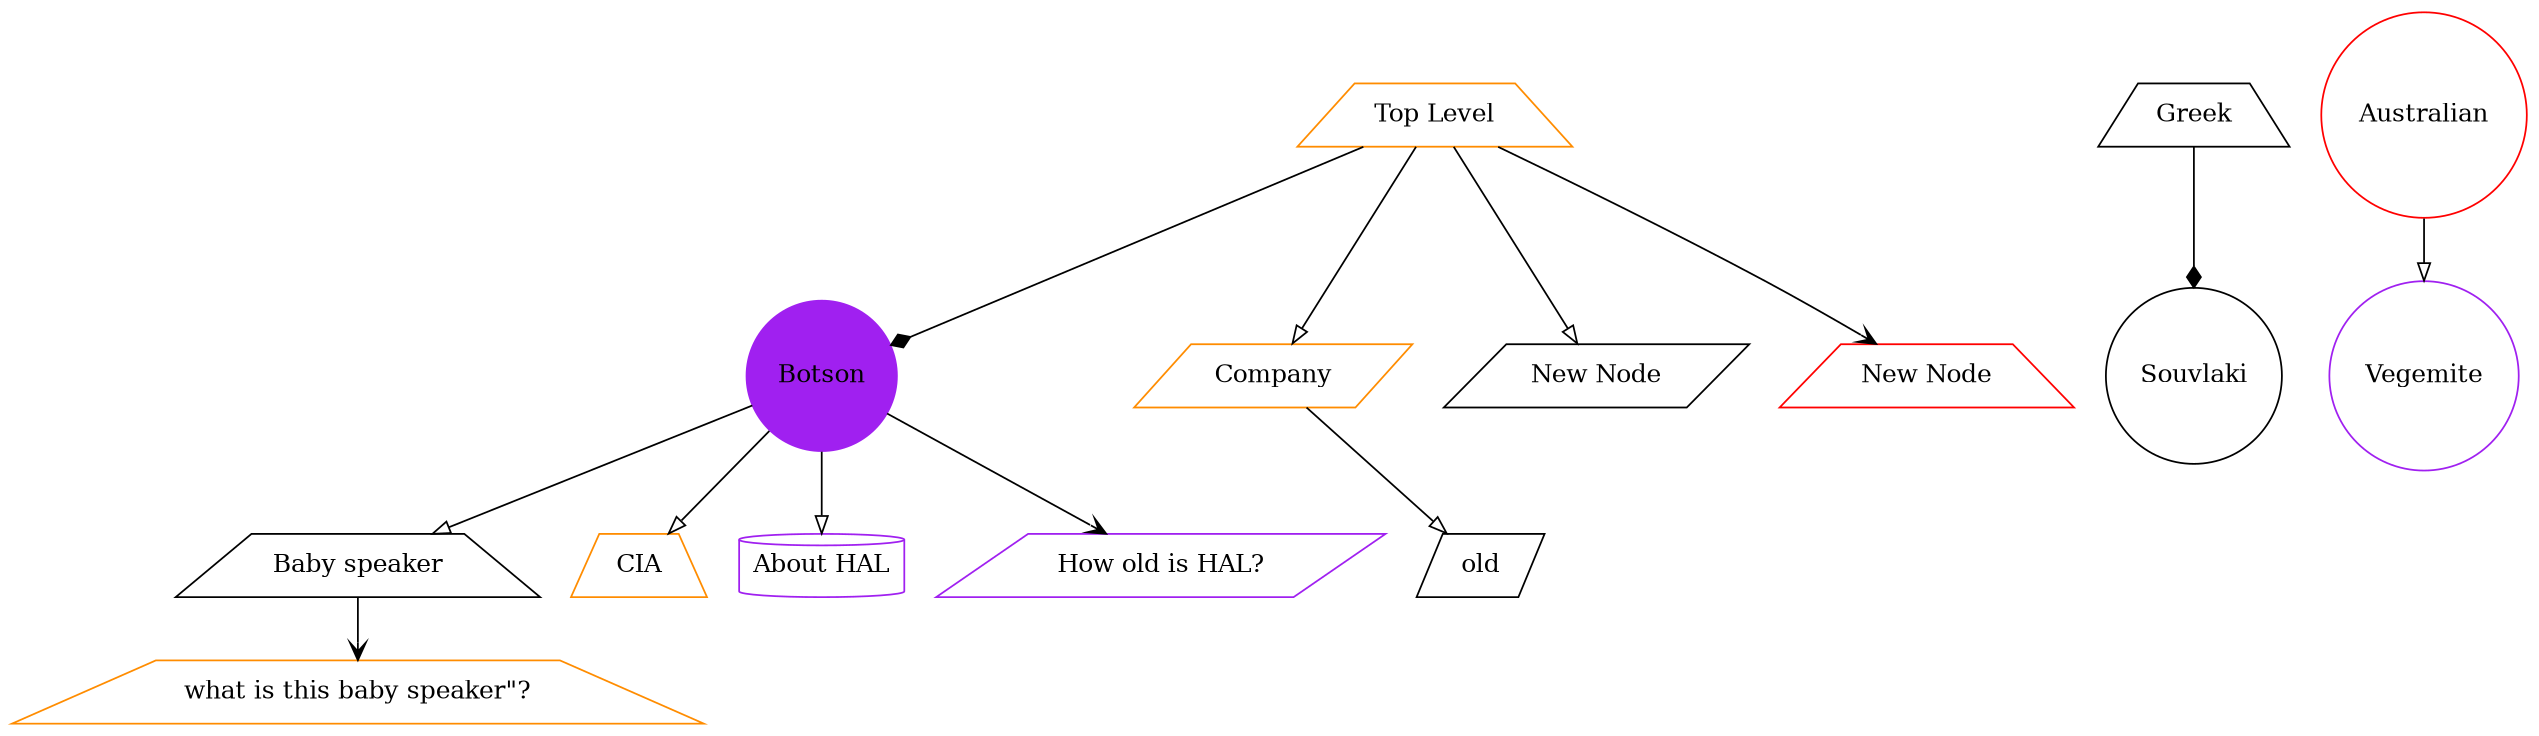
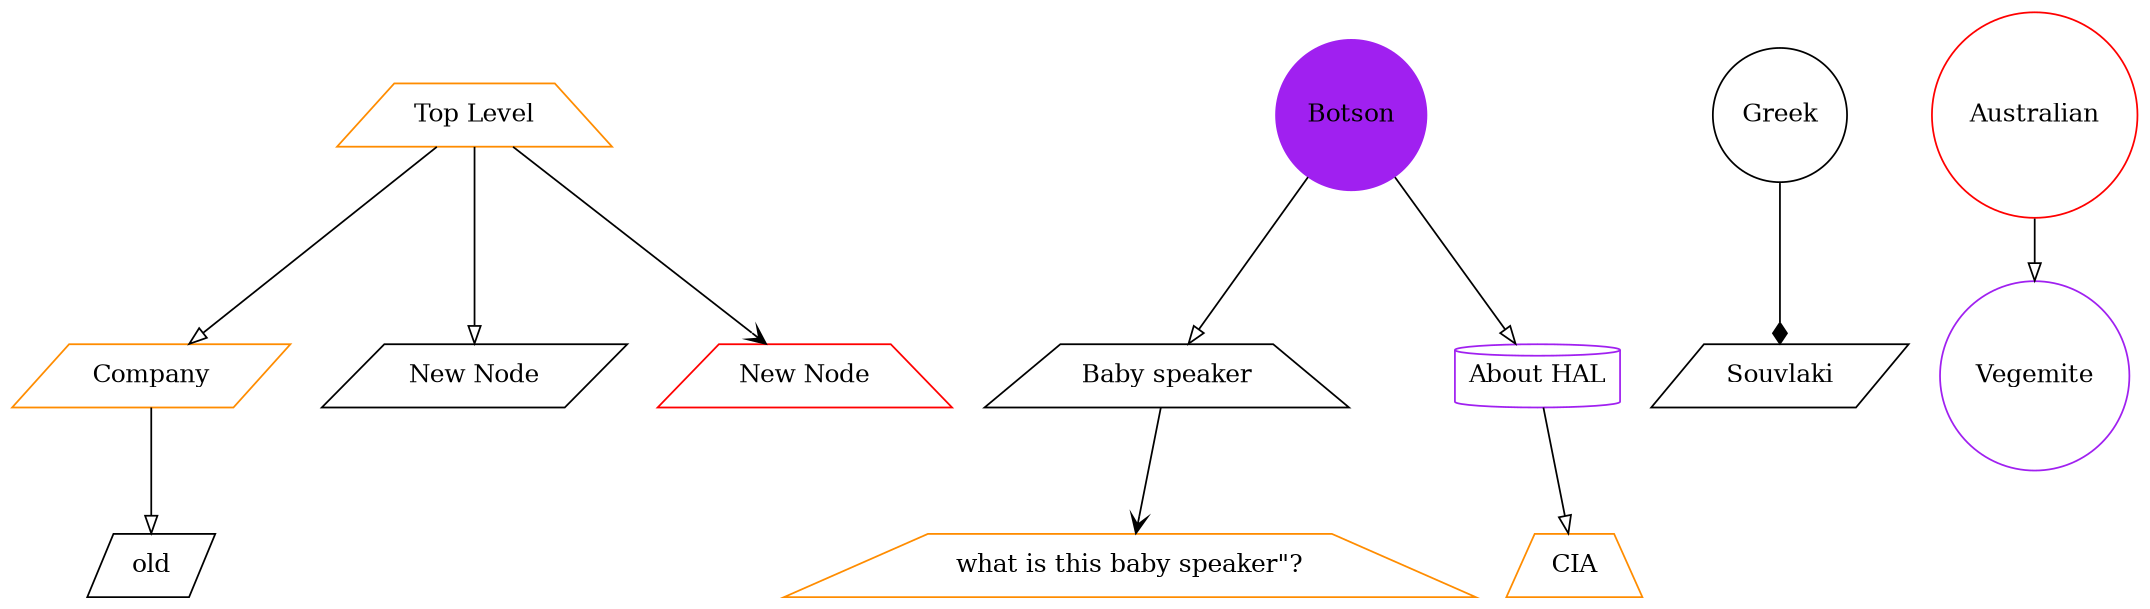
node "Greek": shape trapezium -> circle
edge "Top Level" -> "Botson": removed
node "Souvlaki": shape circle -> parallelogram
edge "Botson" -> "CIA": now "About HAL" -> "CIA"
node "How old is HAL?": removed
